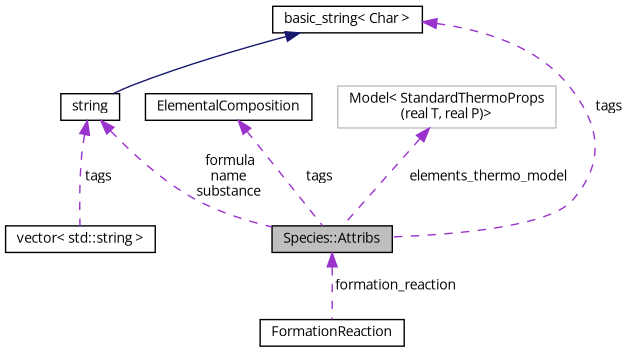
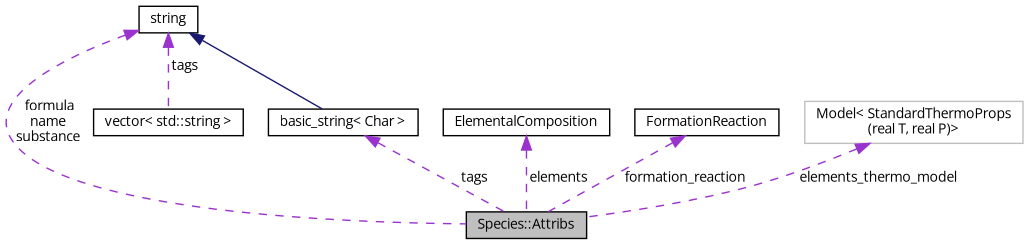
edge "string" -> "basic_string< Char >": reversed
edge "Species::Attribs" -> "ElementalComposition": label " tags" -> " elements"
edge "FormationReaction" -> "Species::Attribs": reversed
